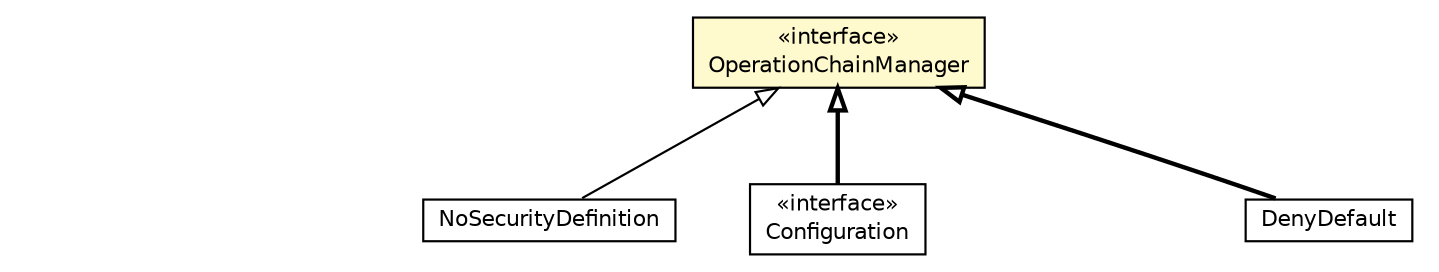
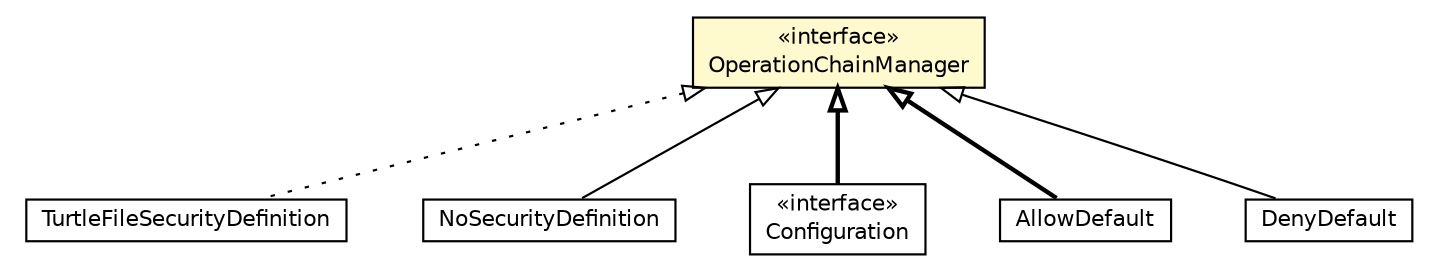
edge "DenyDefault" -> "OperationChainManager": style bold -> solid
node "TurtleFileSecurityDefinition": added
node "AllowDefault": added
